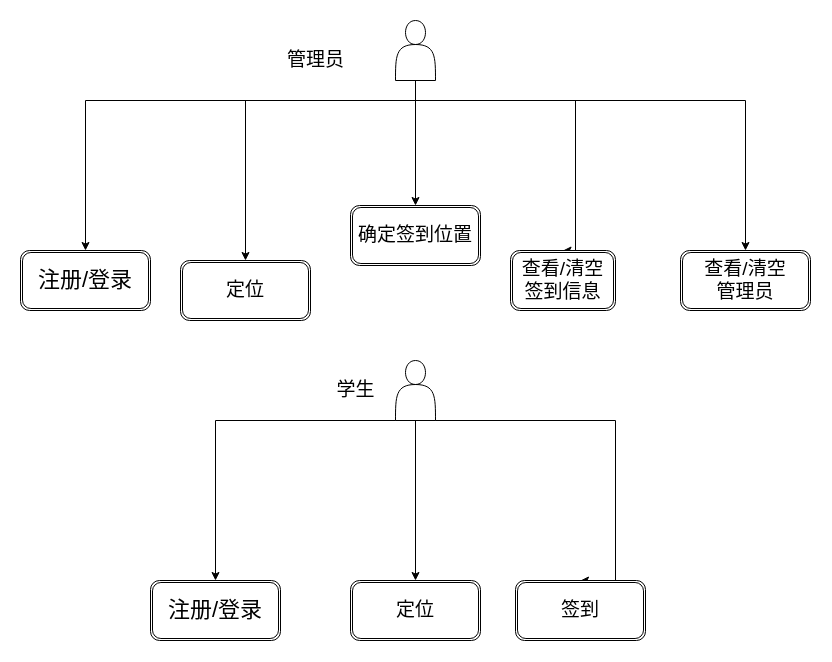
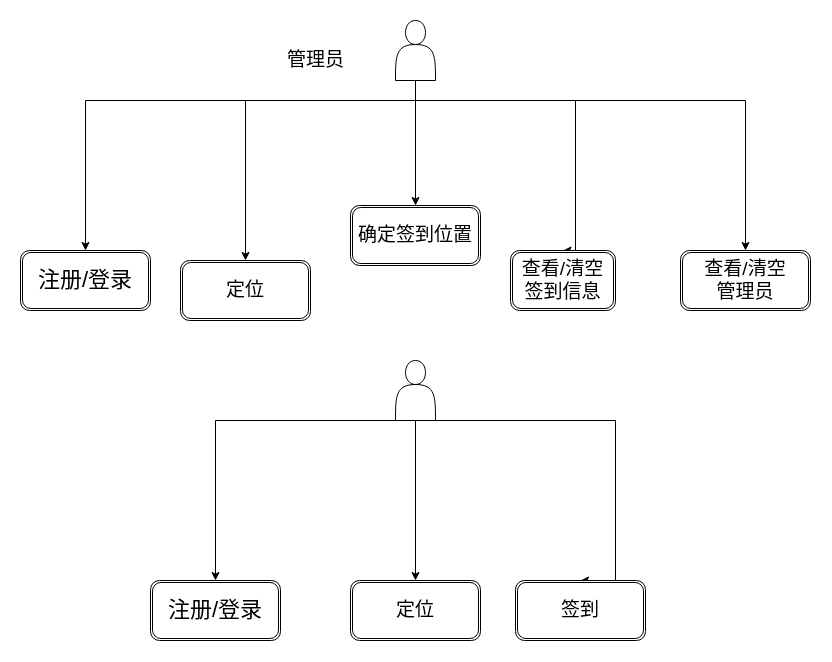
node "学生": removed
